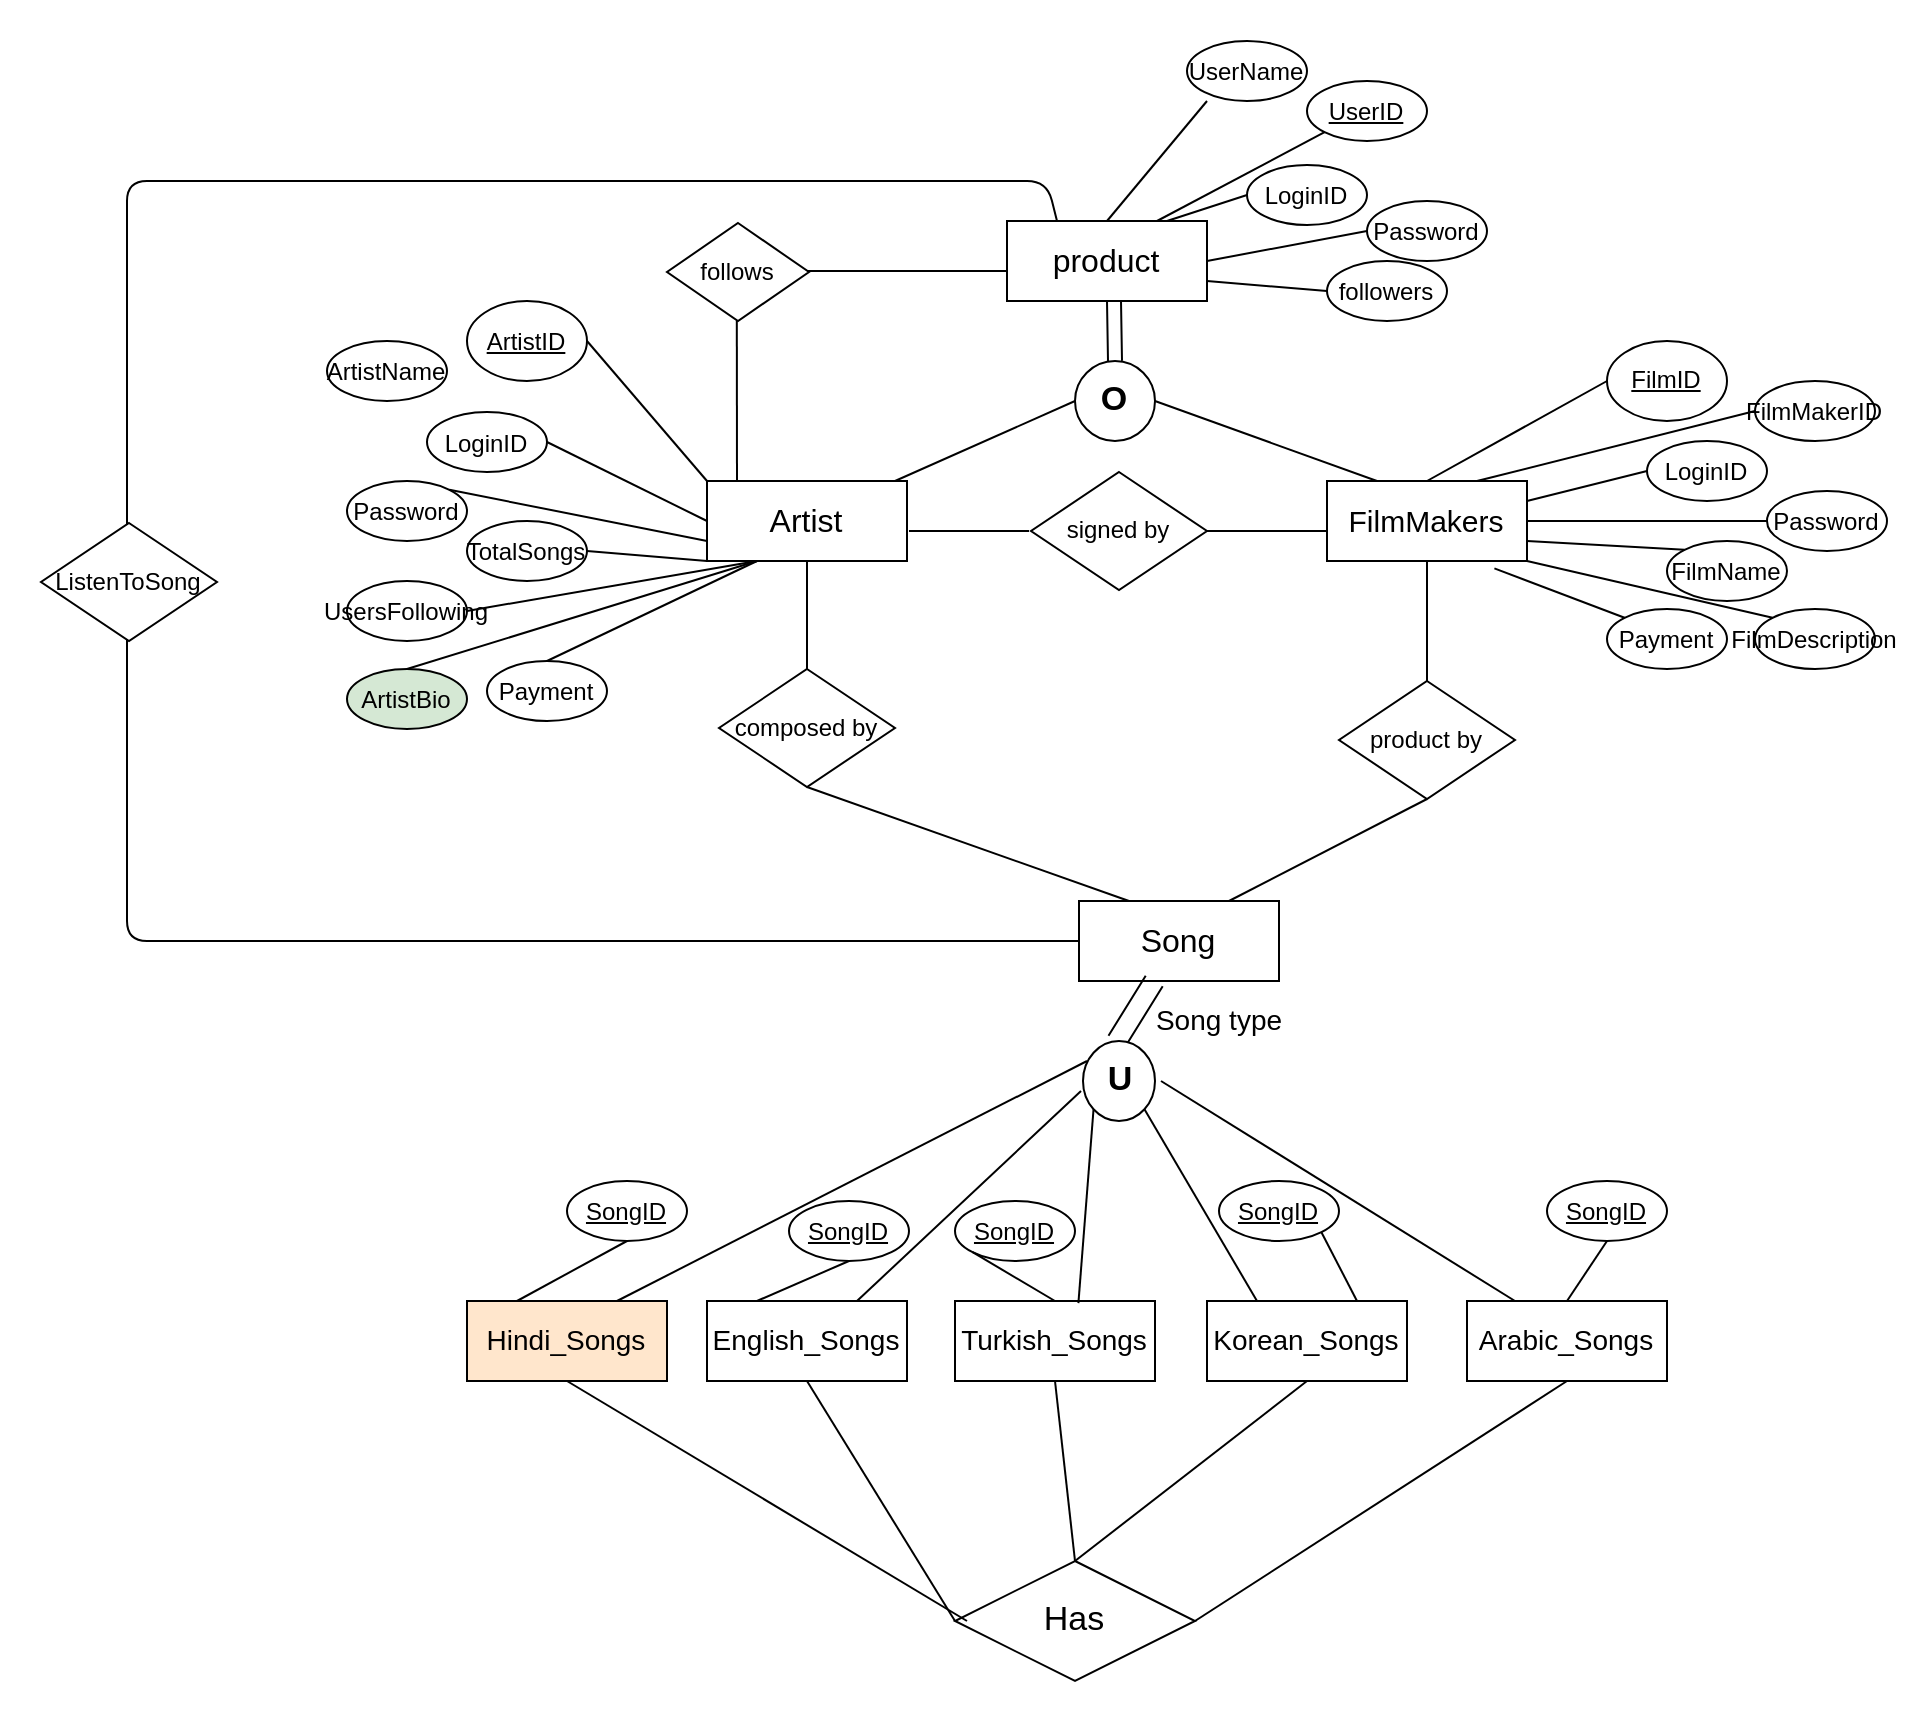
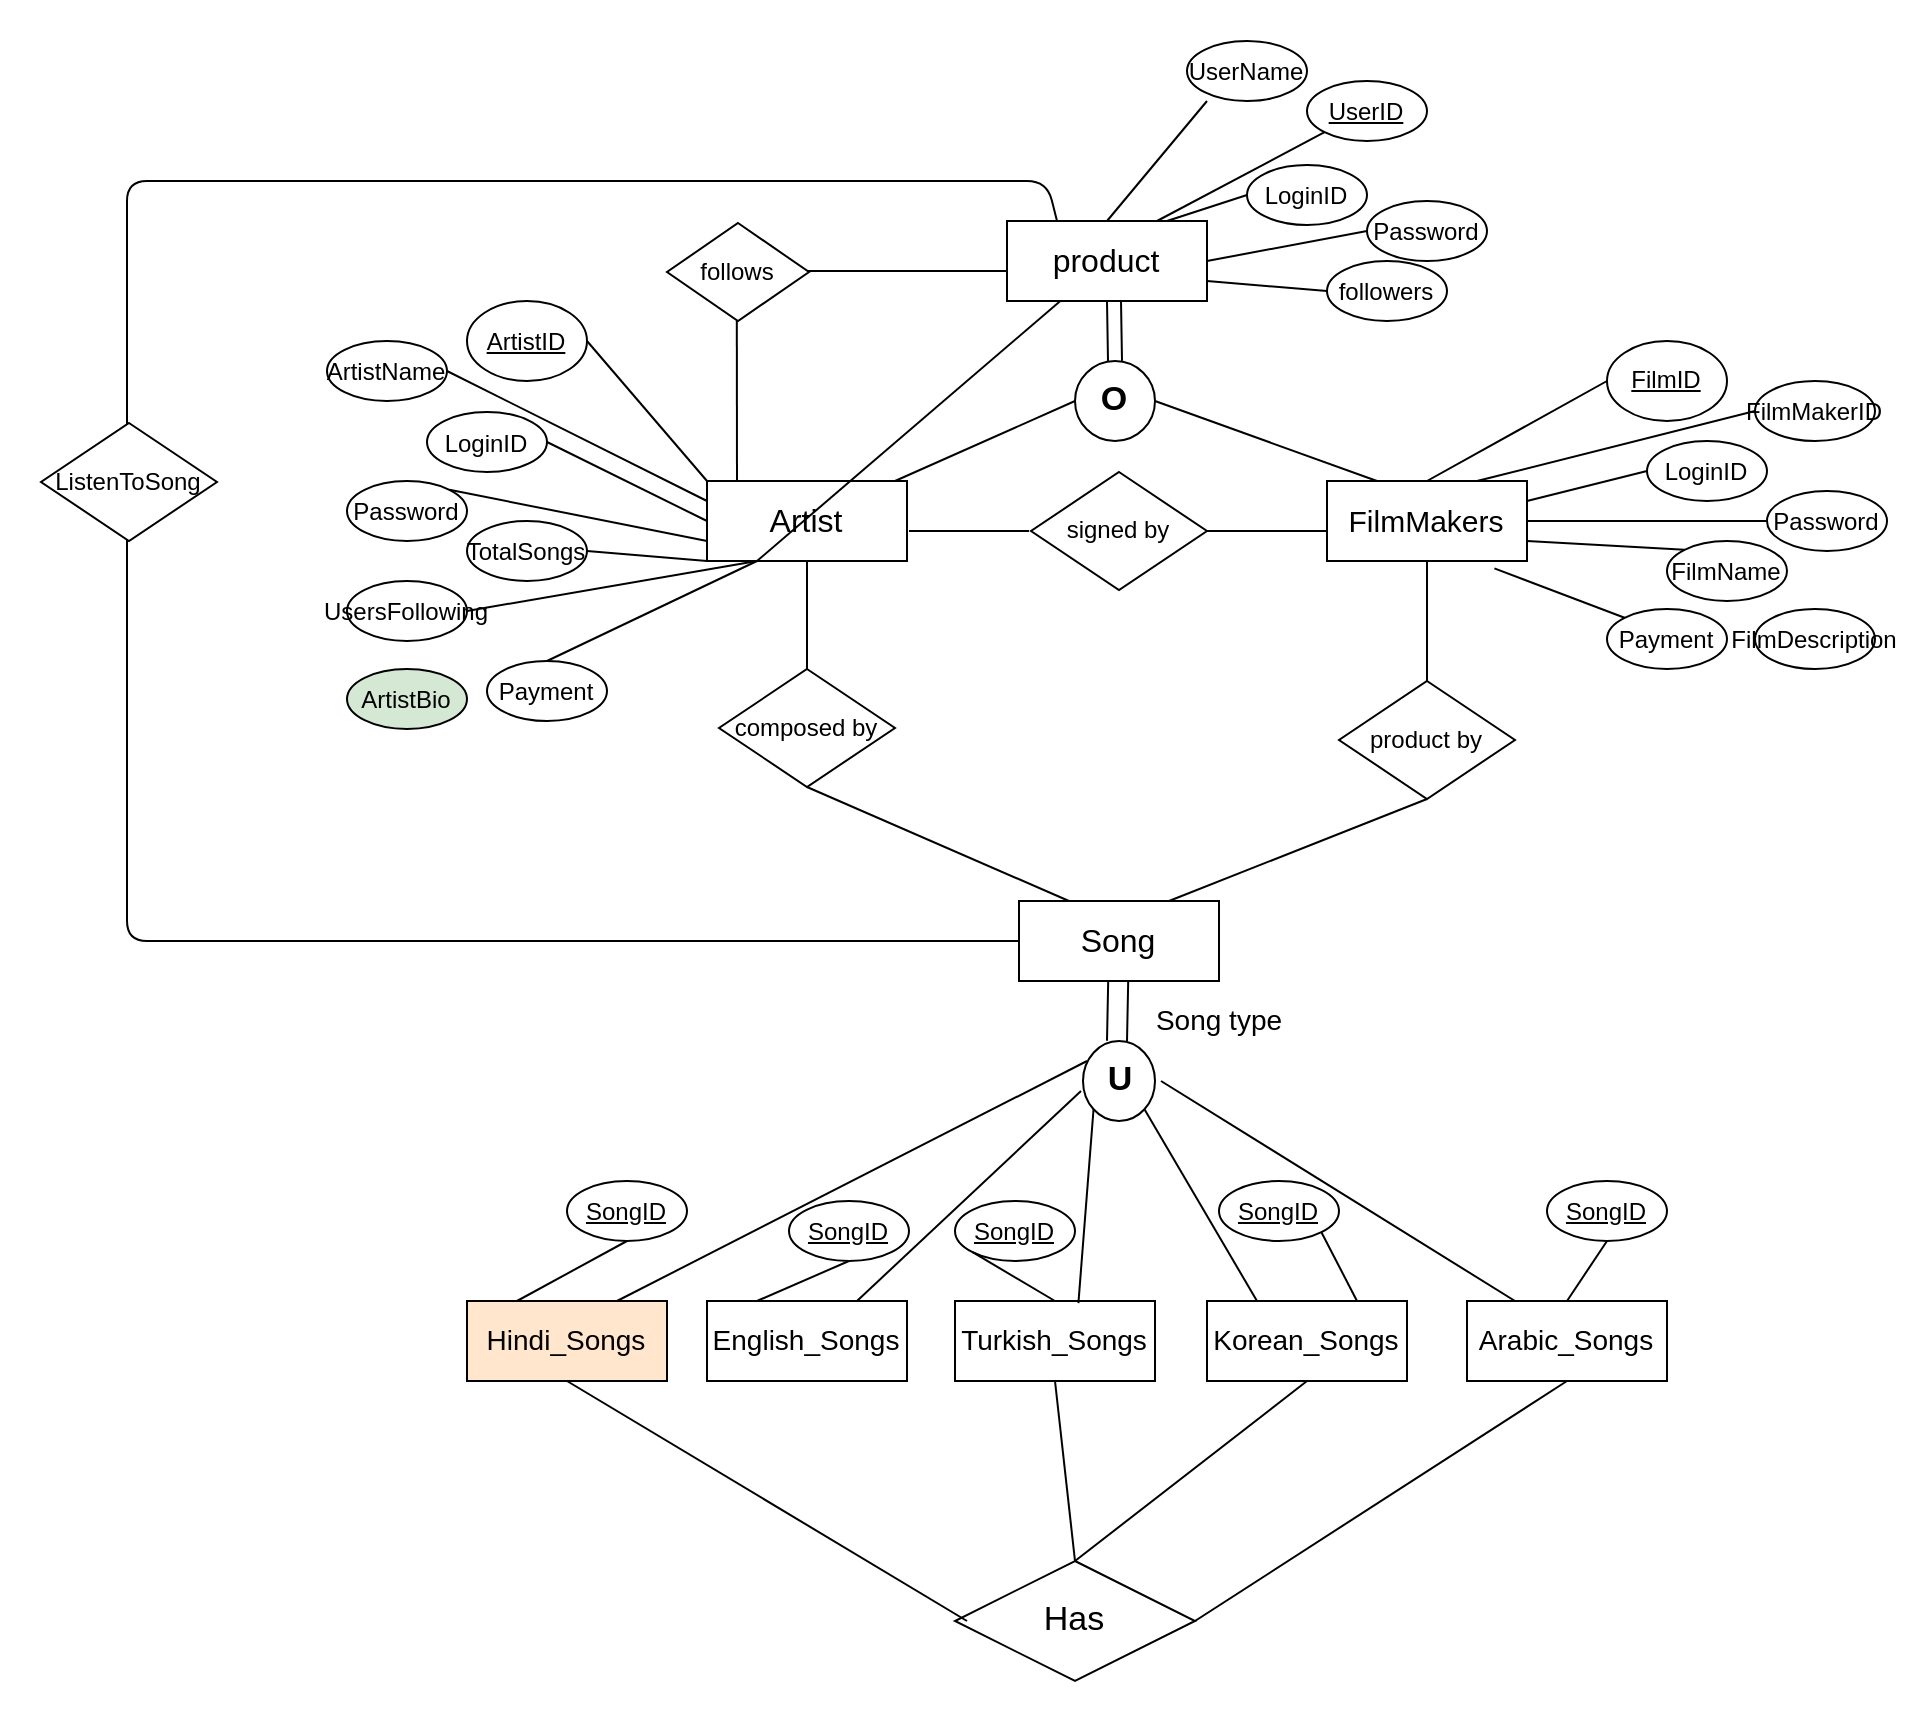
edge "ArtistName" -- "Artist": added
node "ListenToSong": moved (129, 582) -> (129, 482)
edge "FilmMakers" -- "FilmDescription": removed
edge "Artist" -- "ArtistBio": now "Artist" -- "product"
node "Song": moved (1179, 941) -> (1119, 941)
edge "English_Songs" -- "Has": removed
